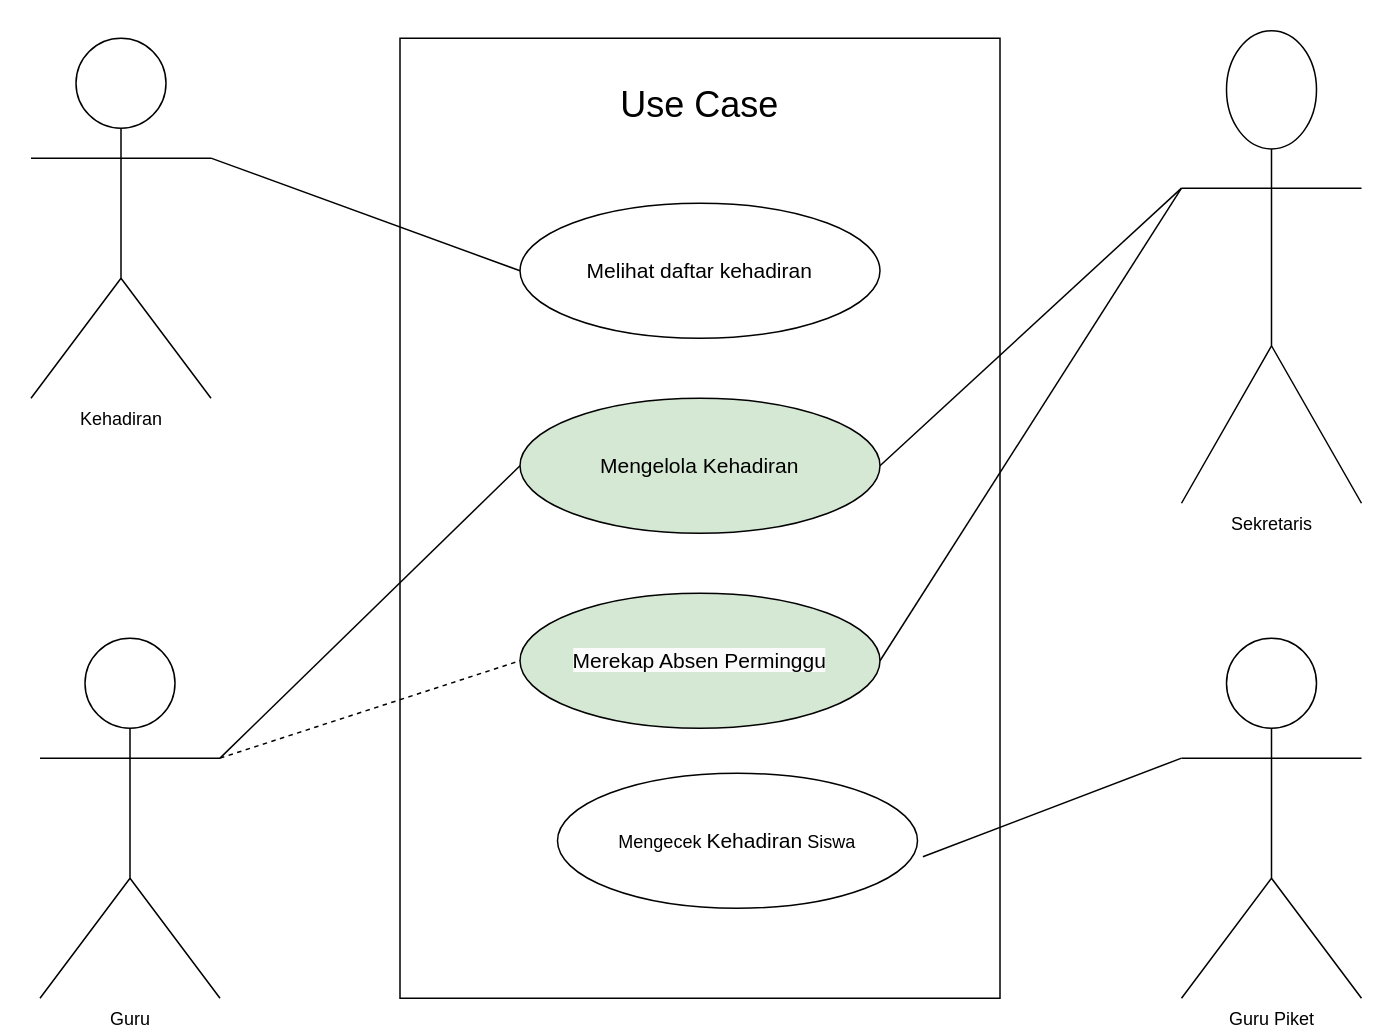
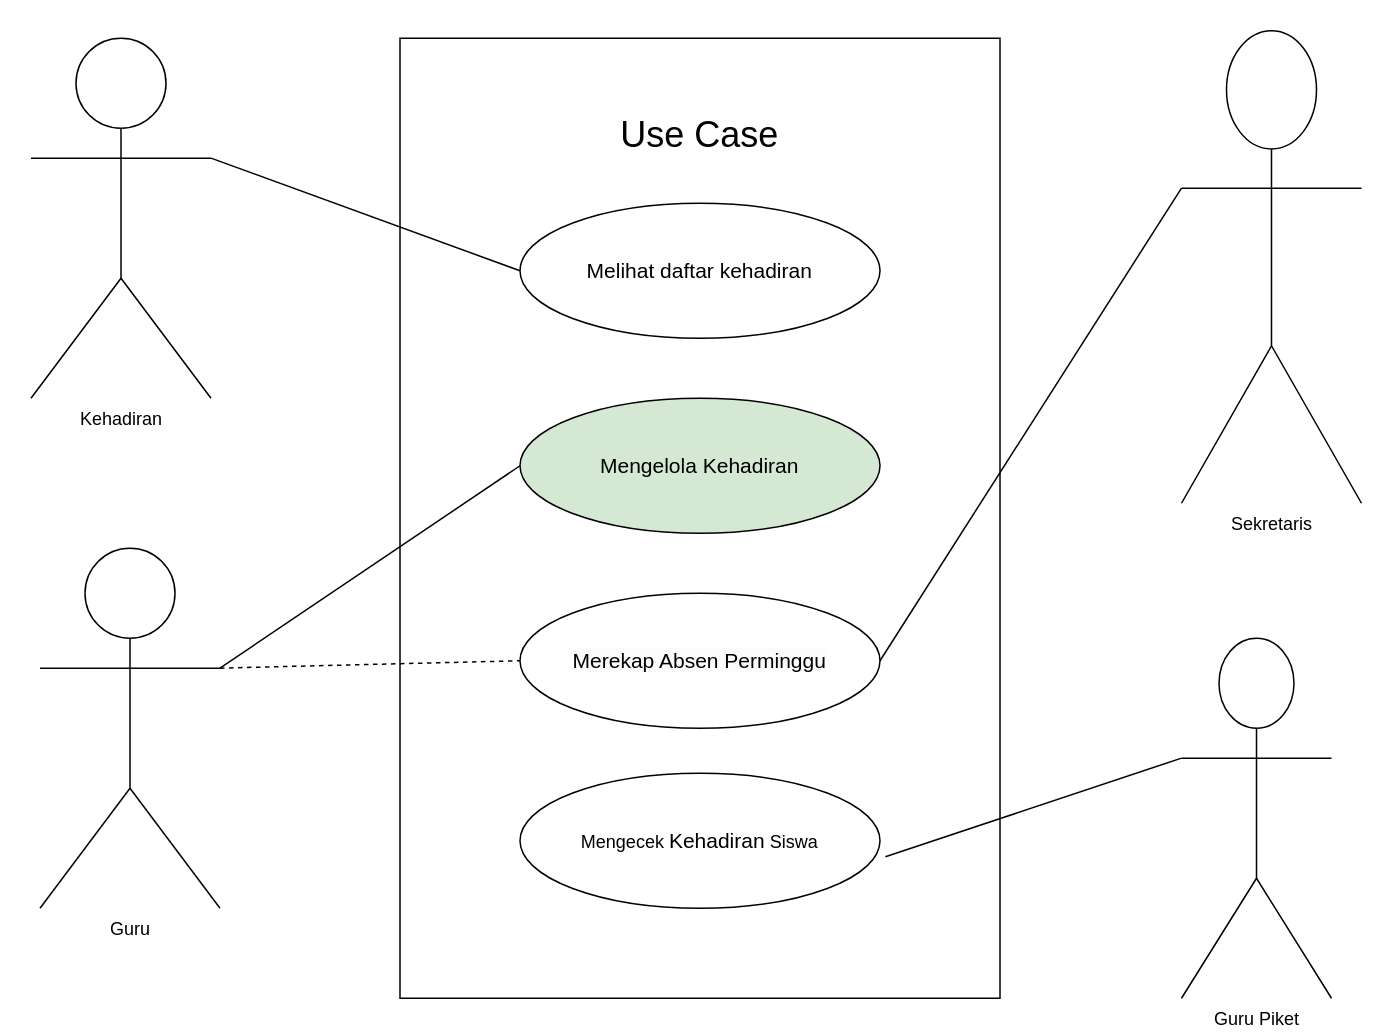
node "Use Case": moved (700, 106) -> (700, 136)
edge "Sekretaris" -- "Mengelola Kehadiran": removed
node "Merekap Absen Perminggu": fillcolor #d5e8d4 -> #ffffff
node "Guru": moved (130, 818) -> (130, 728)
node "Guru Piket": size 180x360 -> 150x360
node "Mengecek Kehadiran Siswa": moved (737, 841) -> (700, 841)
